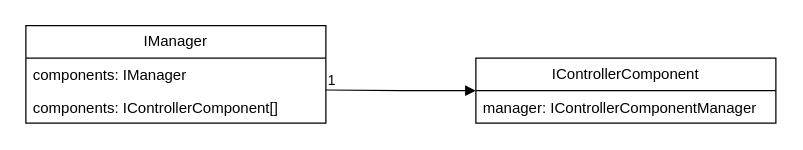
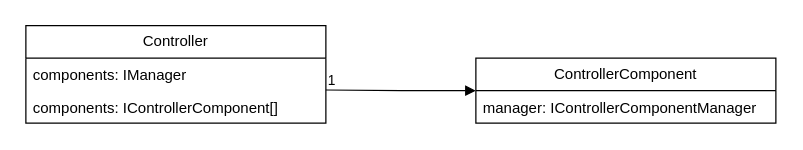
node "IManager": label "IManager" -> "Controller"
node "IControllerComponent": label "IControllerComponent" -> "ControllerComponent"
